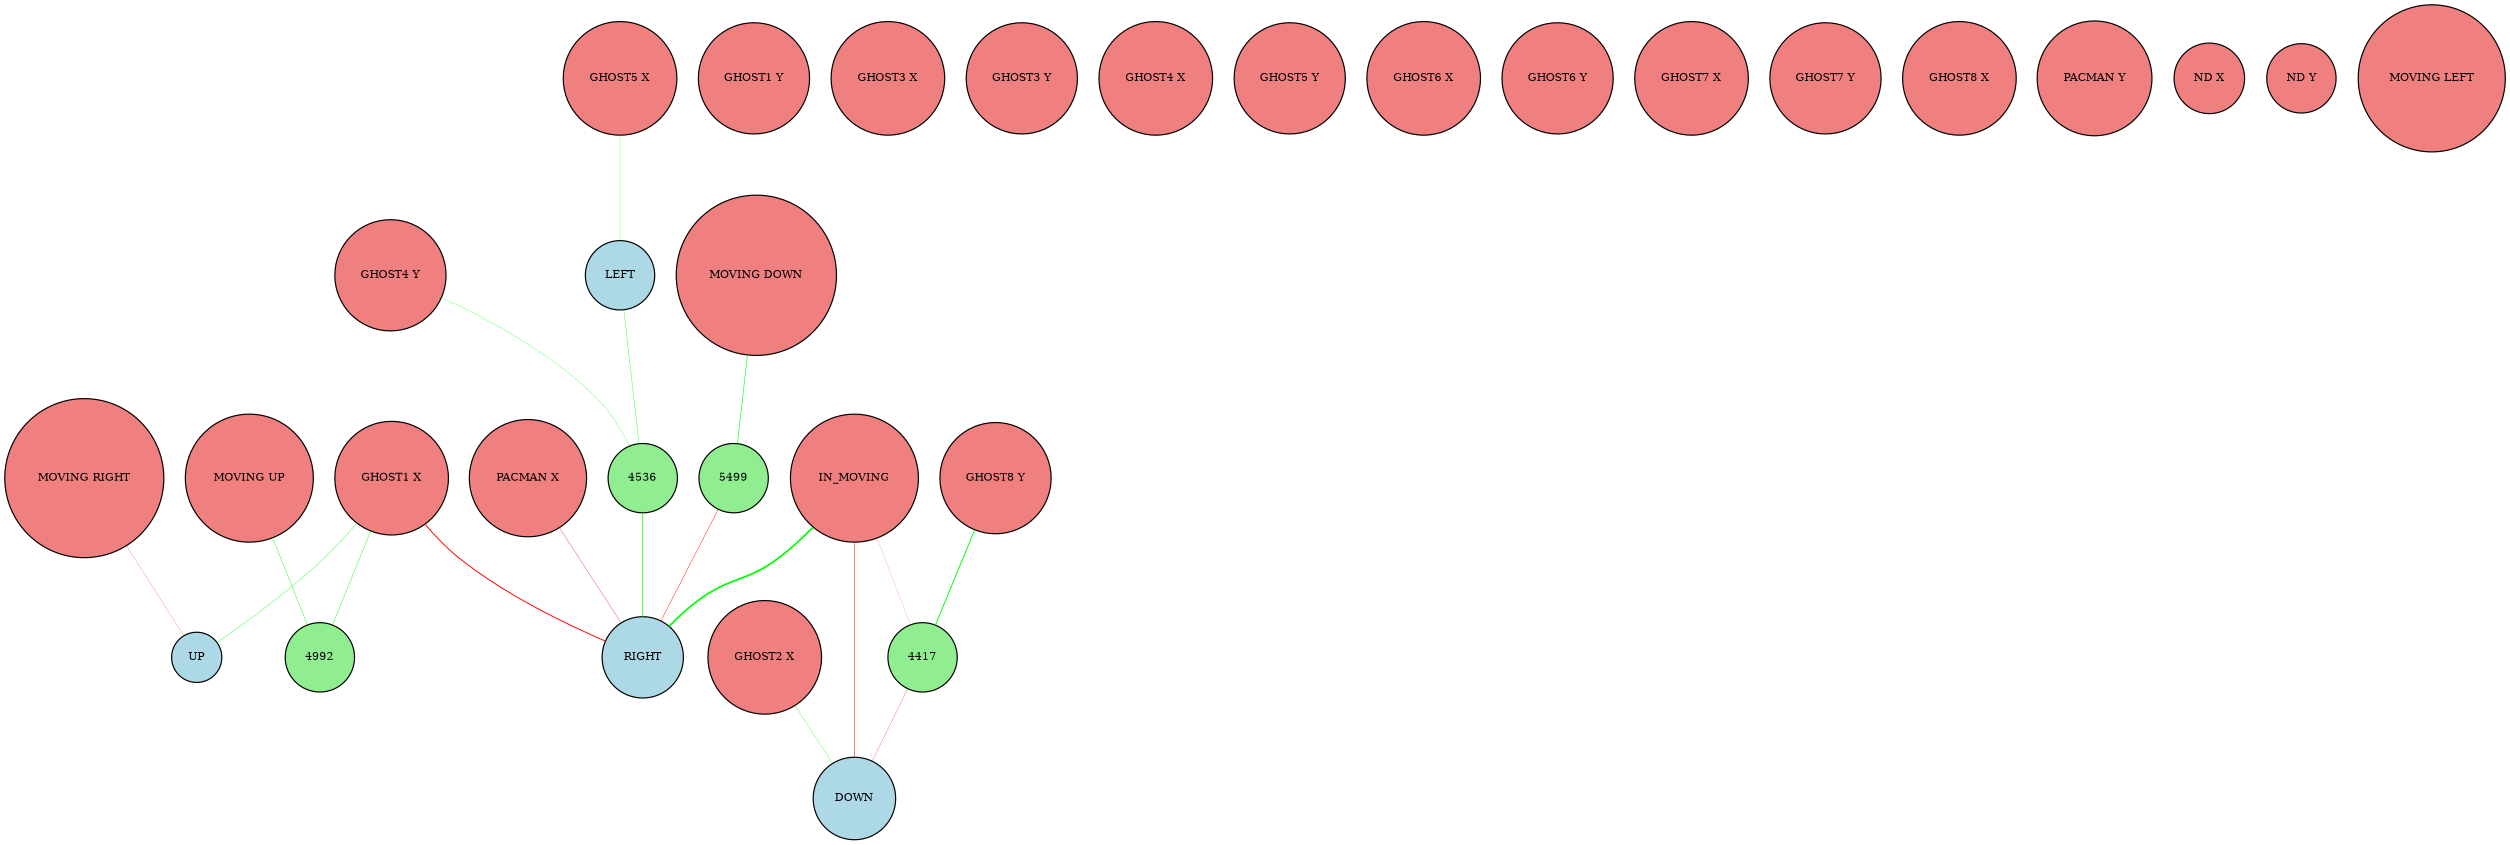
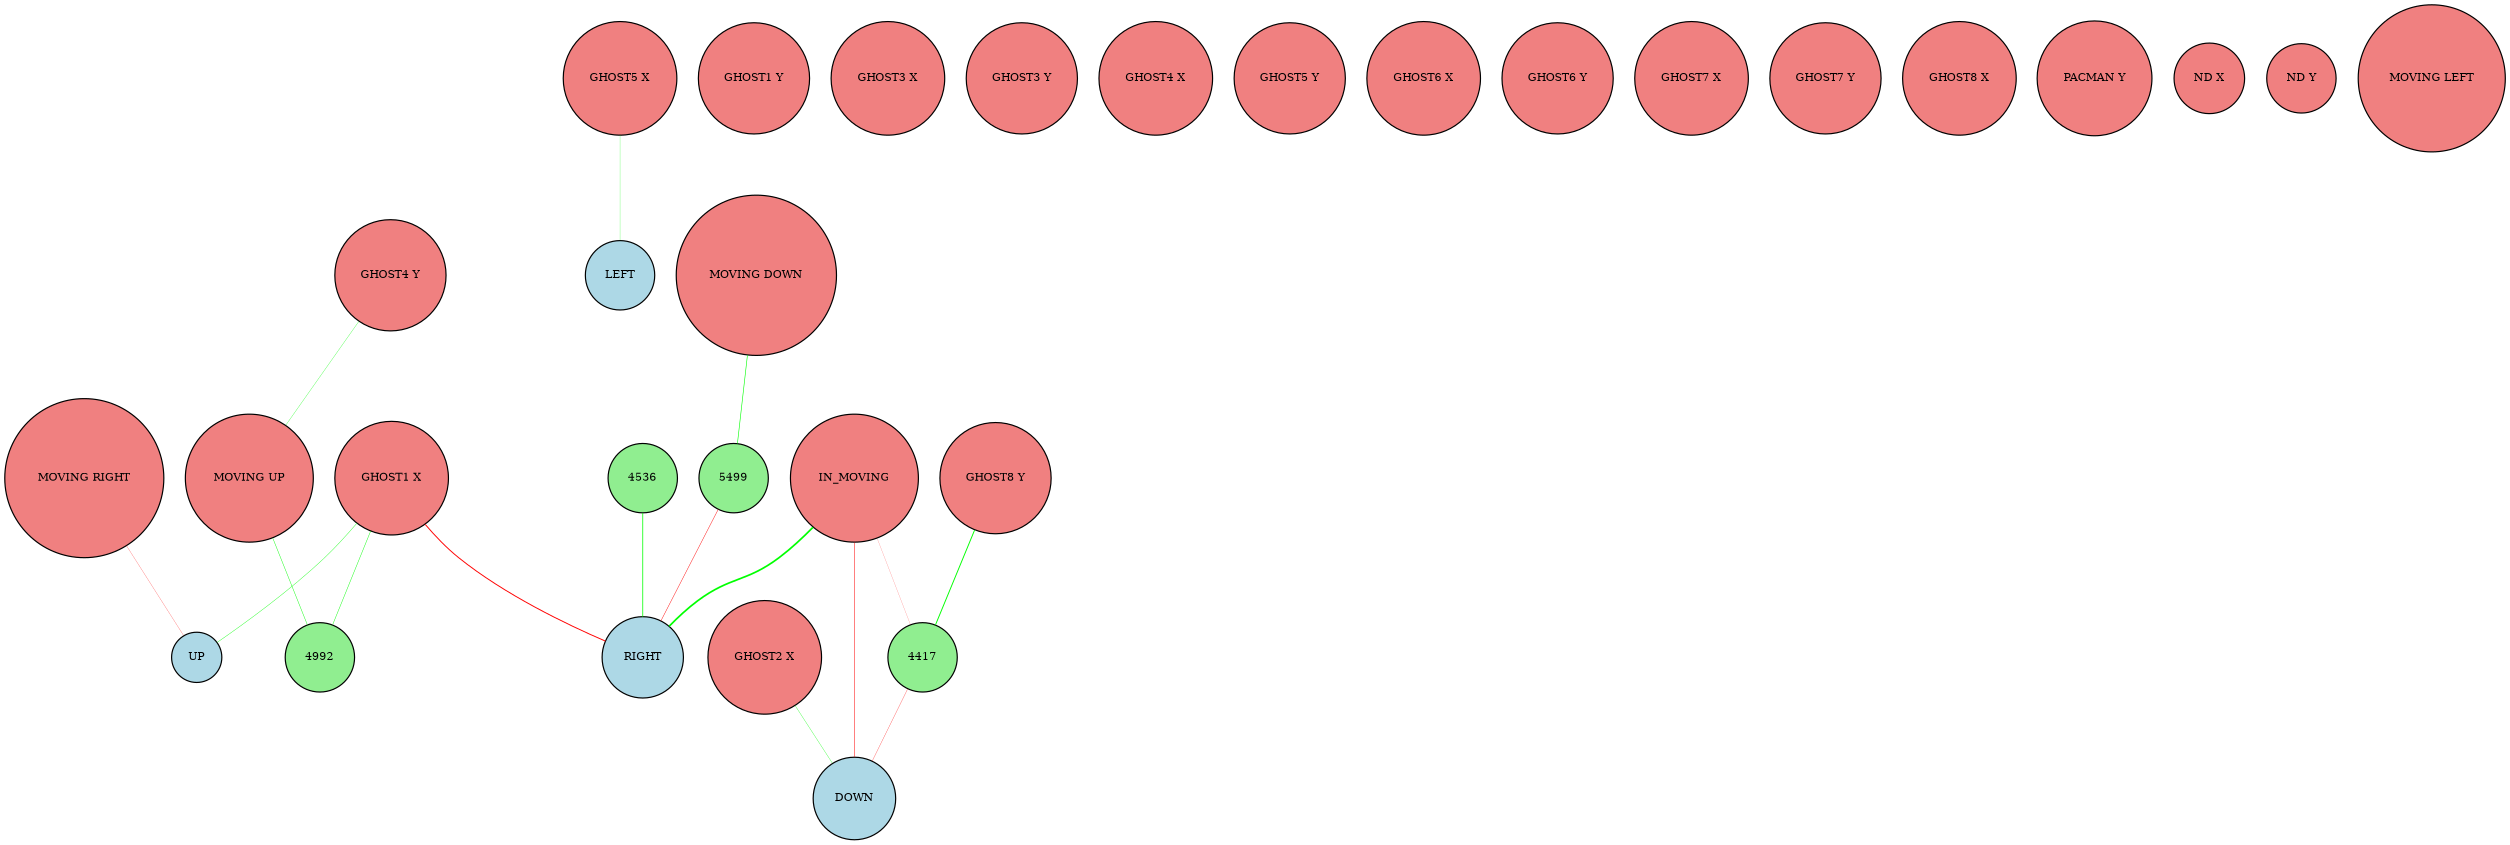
edge "GHOST4 Y" -- "4536": now "GHOST4 Y" -- "MOVING UP"
edge "LEFT" -- "4536": removed
node "PACMAN X": removed
